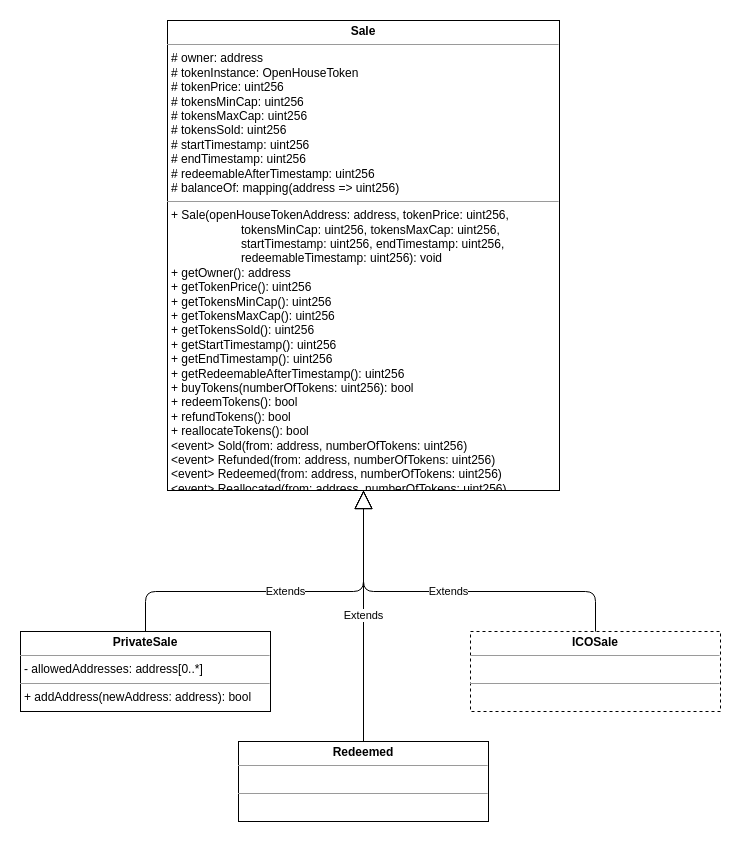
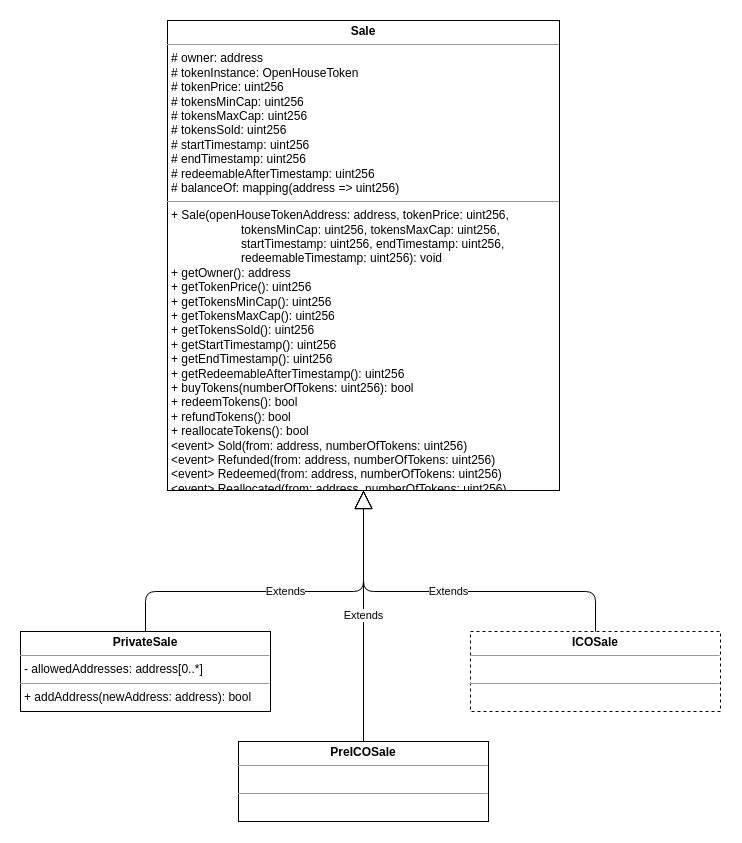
node "Redeemed": label "Redeemed" -> "PreICOSale"
